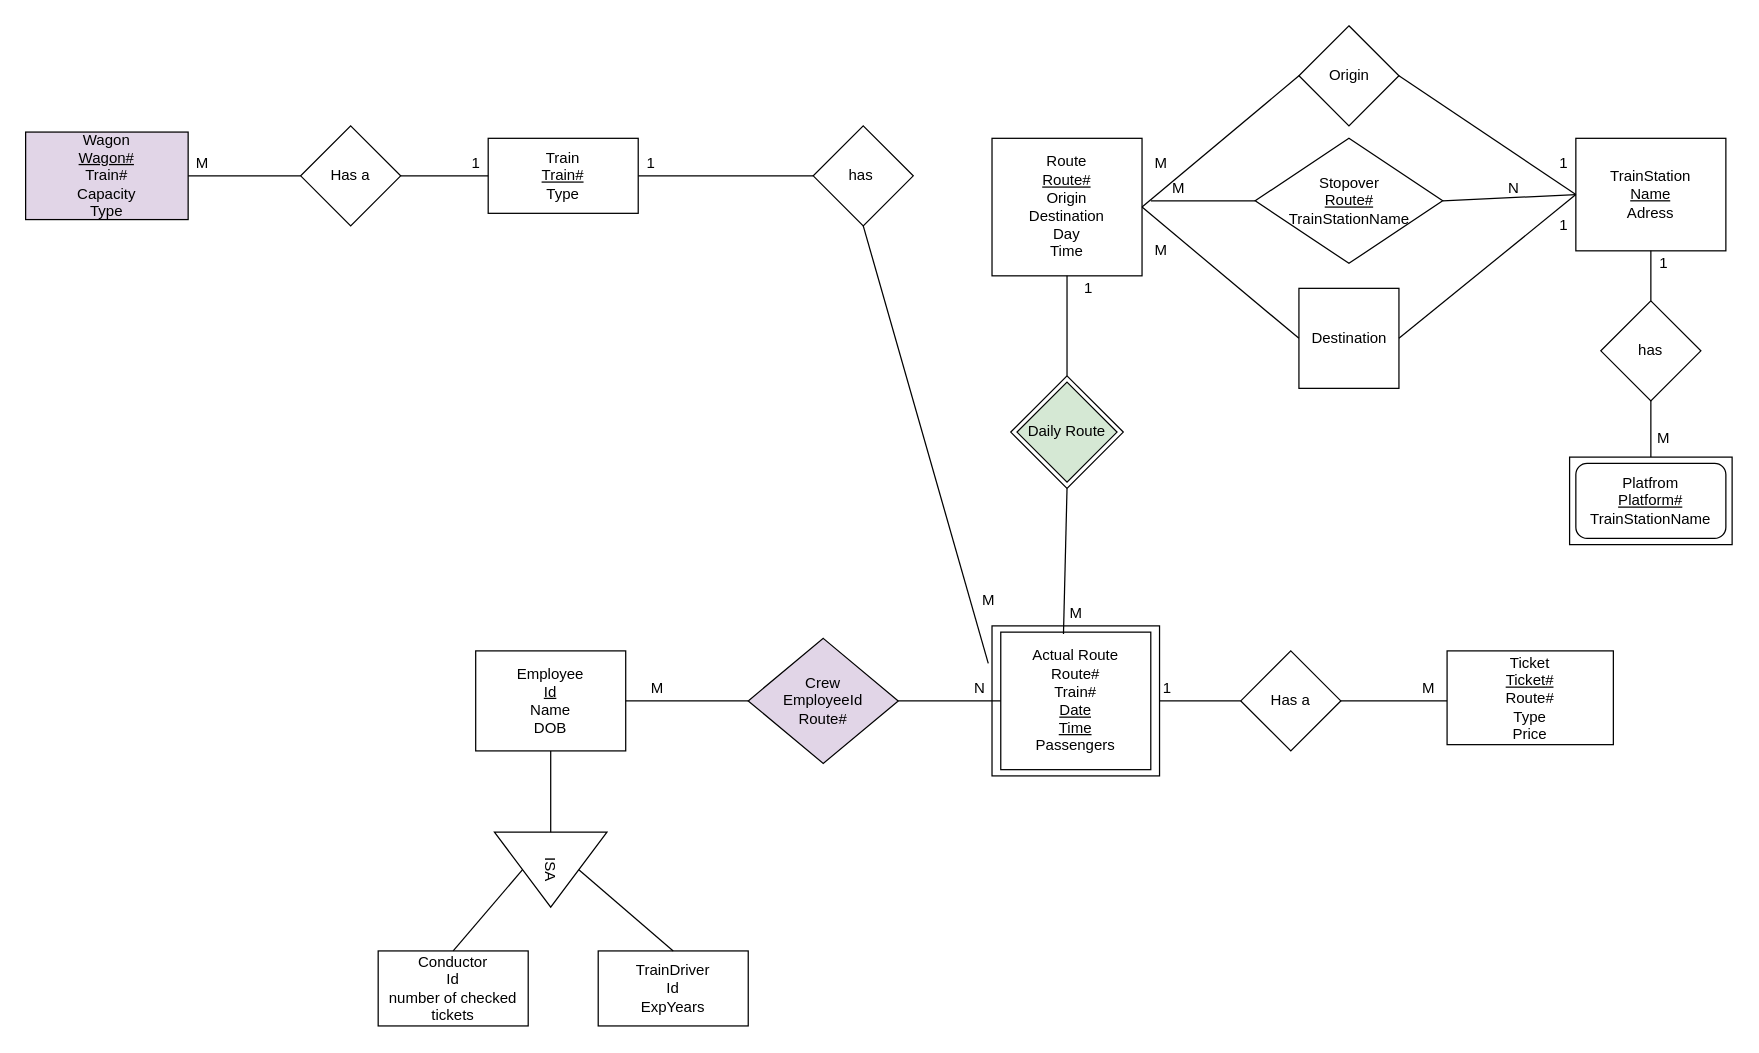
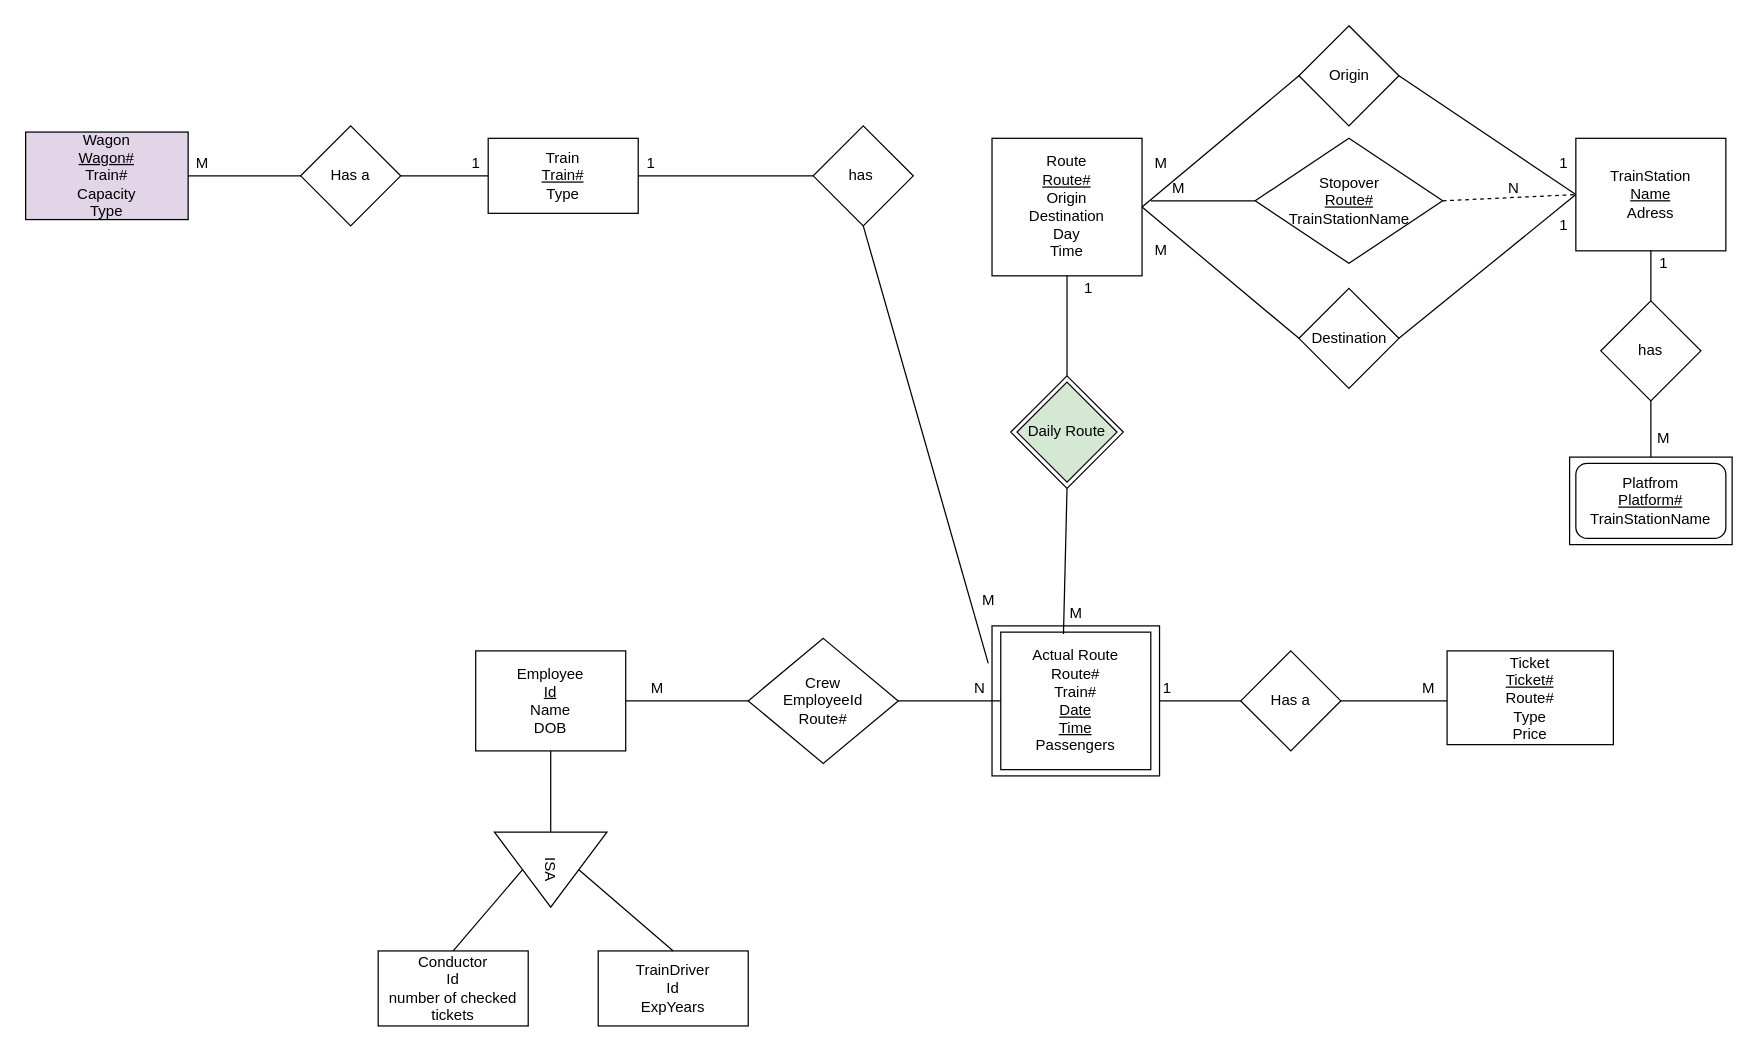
edge "TrainStation Name Adress" -- "Stopover Route# TrainStationName": style solid -> dashed
node "Destination": shape rectangle -> diamond
node "Crew EmployeeId Route#": fillcolor #e1d5e7 -> #ffffff
